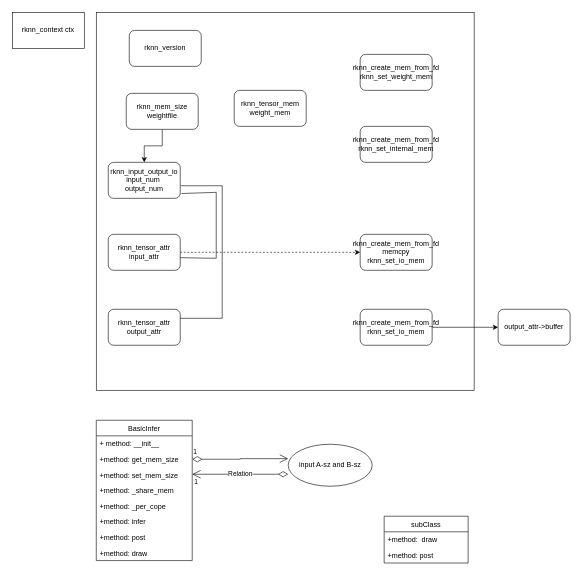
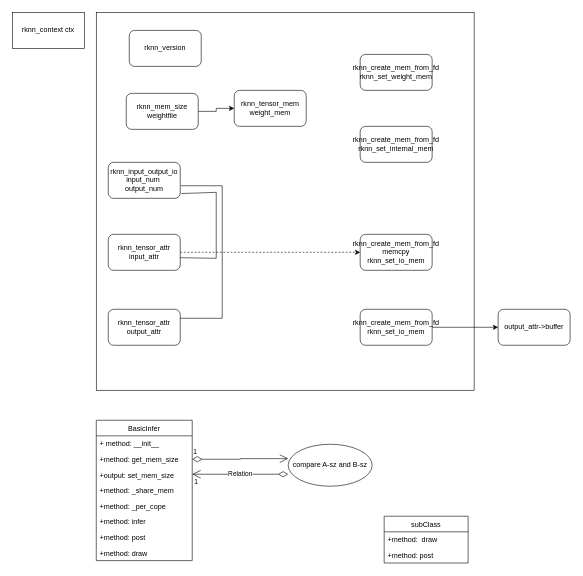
edge "rknn_mem_size weightfile" -> "rknn_input_output_io input_num output_num": now "rknn_mem_size weightfile" -> "rknn_tensor_mem weight_mem"
node "input A-sz and B-sz": label "input A-sz and B-sz" -> "compare A-sz and B-sz"
node "+method: set_mem_size": label "+method: set_mem_size" -> "+output: set_mem_size"
